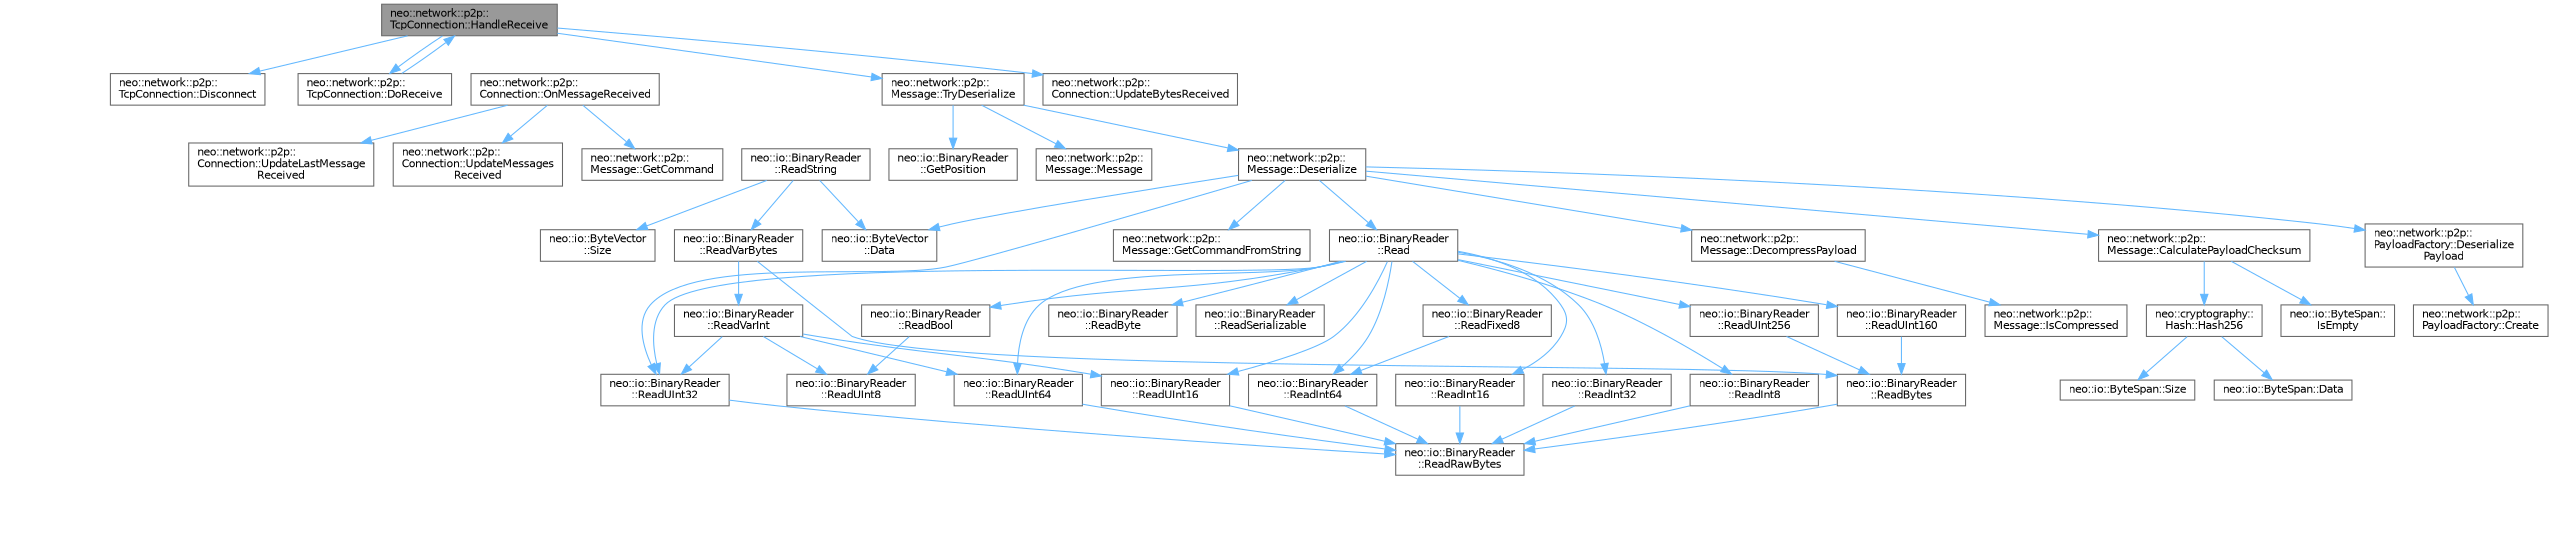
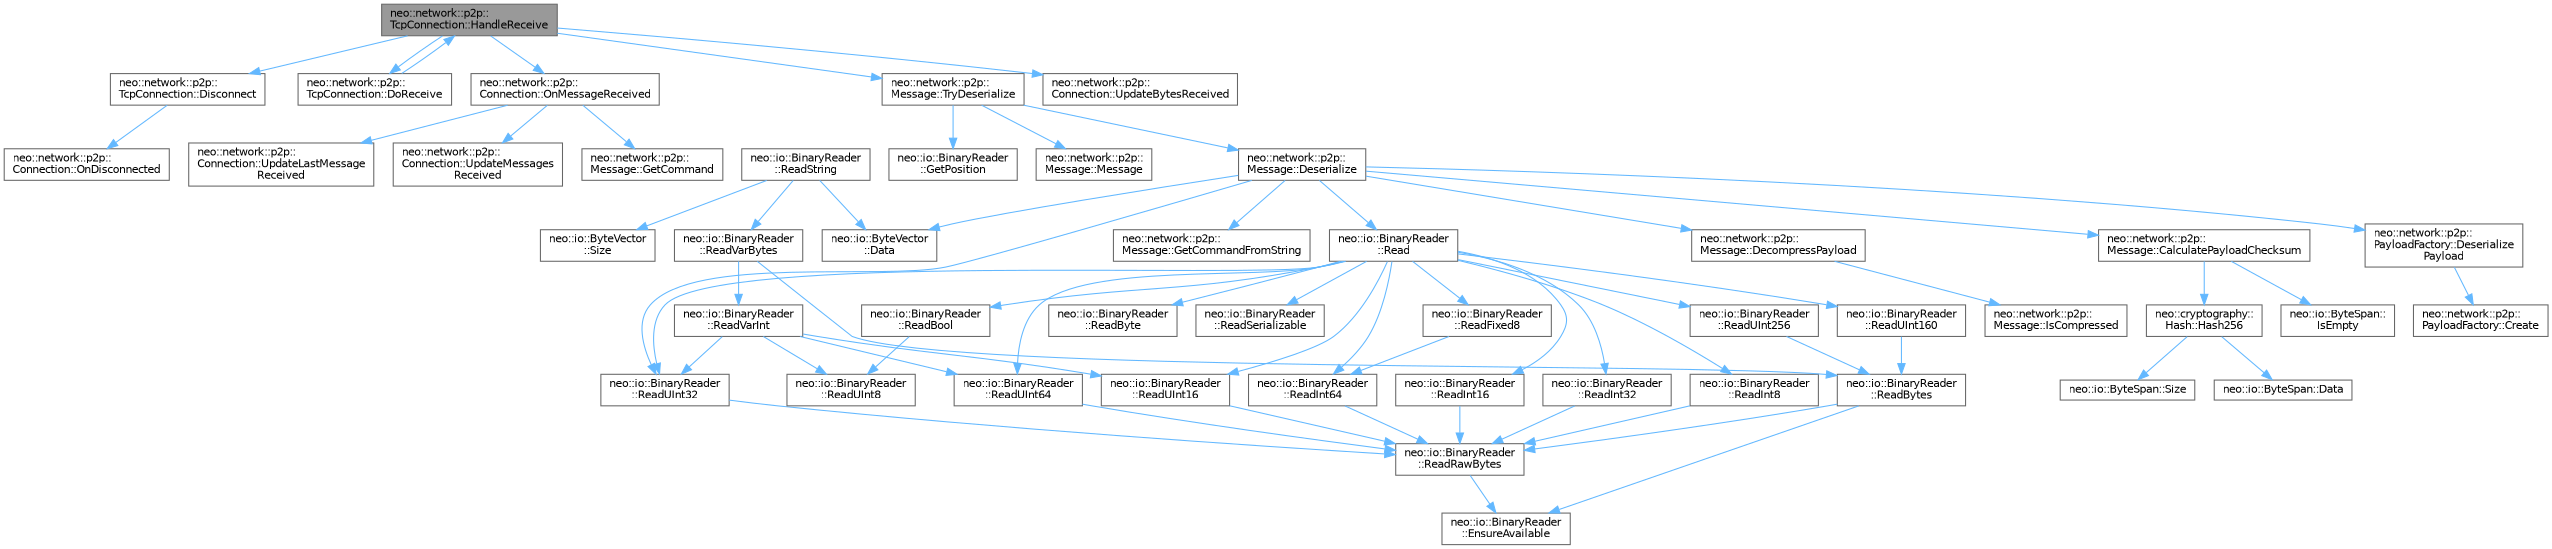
edge "neo::network::p2p:: TcpConnection::HandleReceive" -> "neo::network::p2p:: Connection::OnMessageReceived": added
node "neo::network::p2p:: Connection::OnDisconnected": added
node "neo::io::BinaryReader ::EnsureAvailable": added
